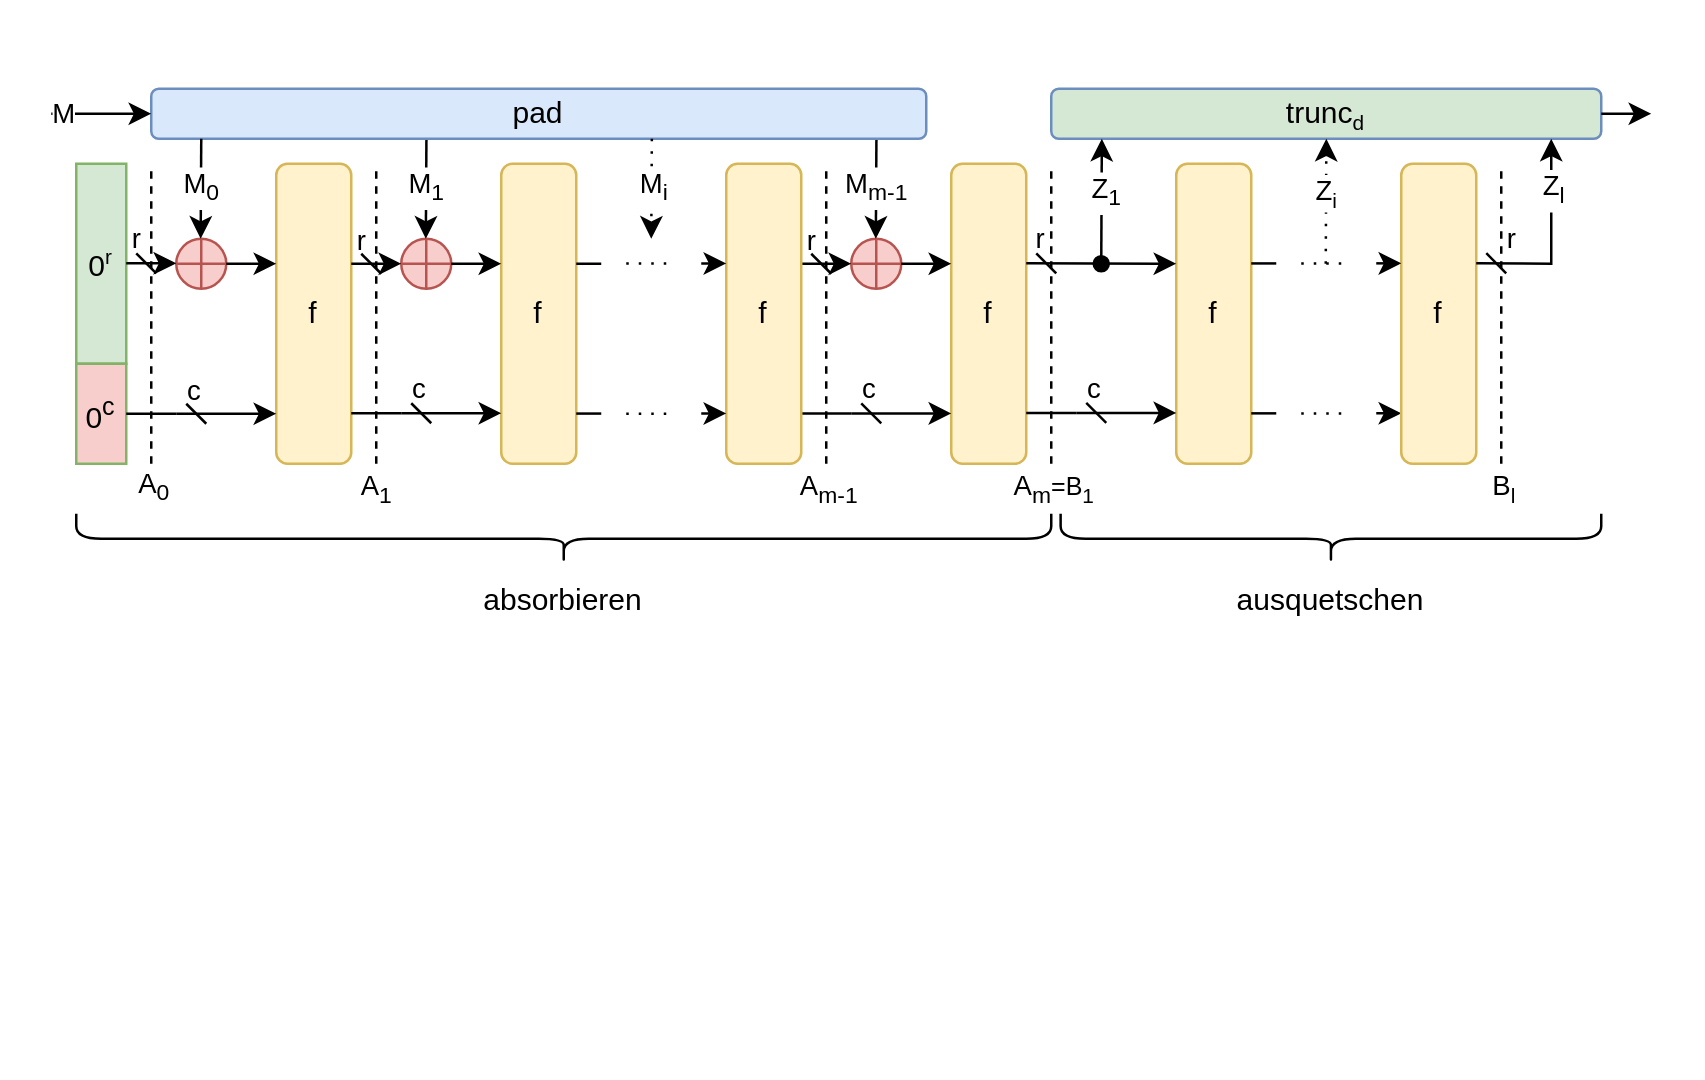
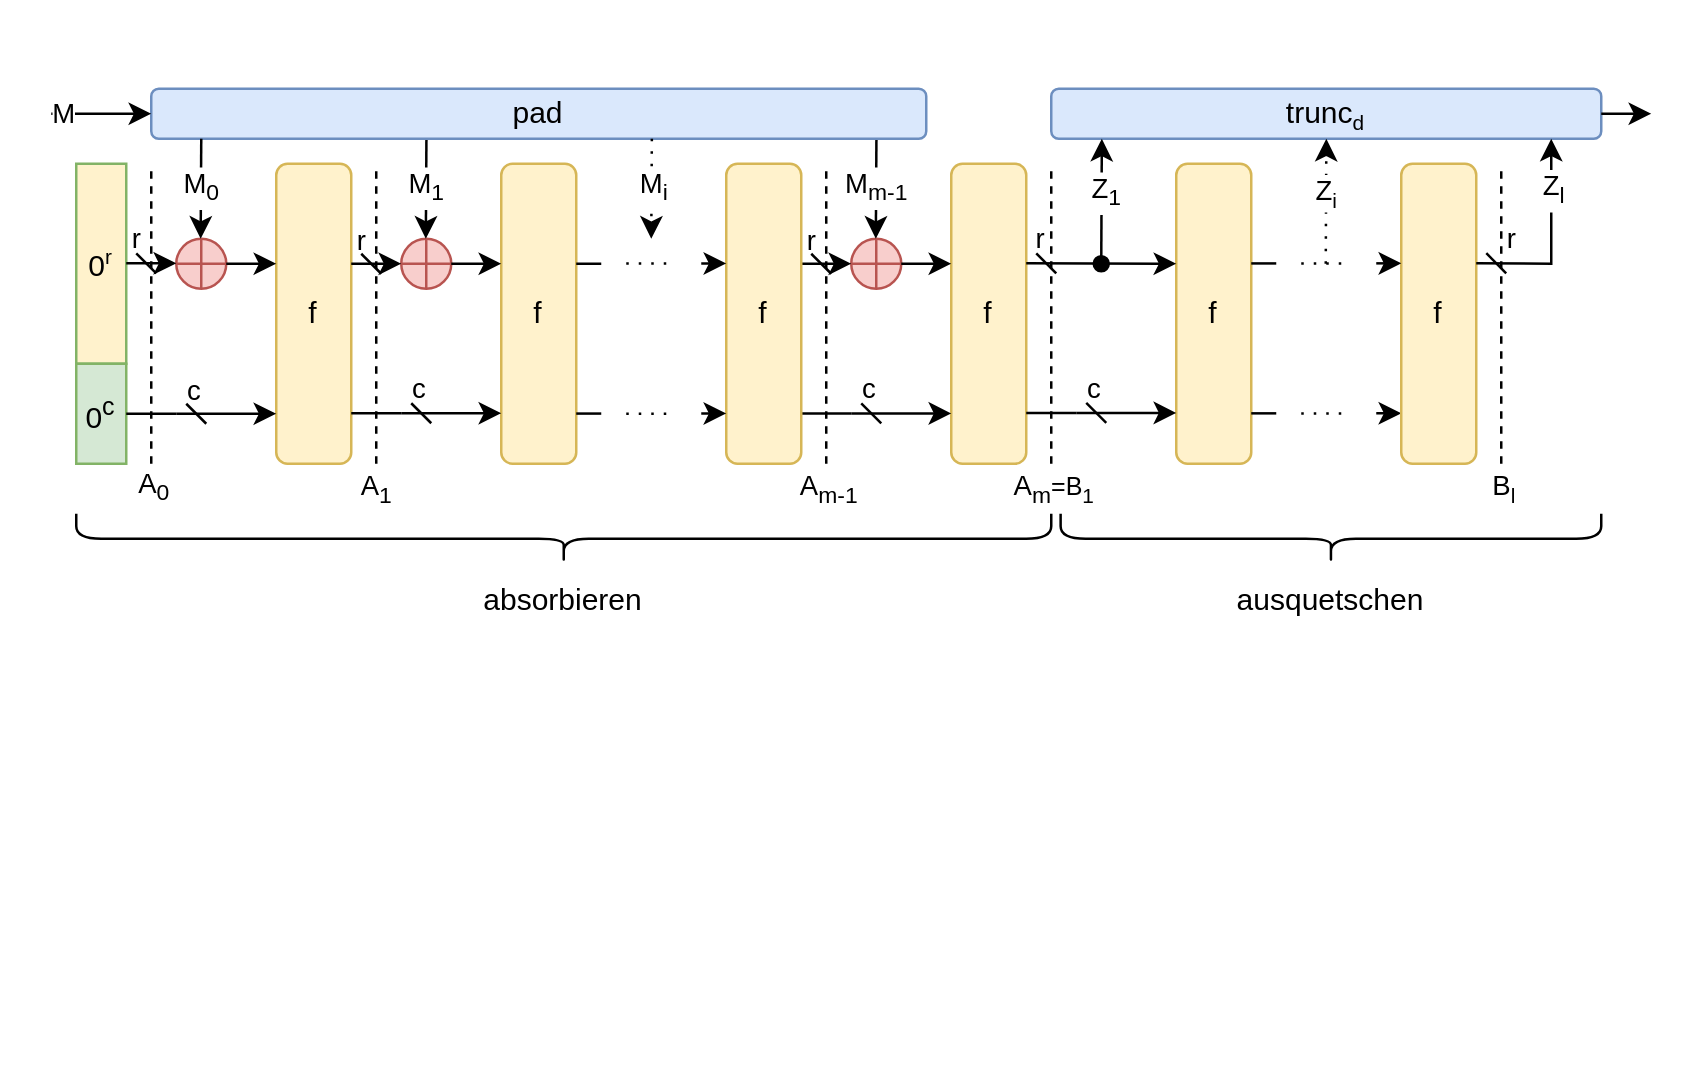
node "truncd": fillcolor #d5e8d4 -> #dae8fc
node "0r": fillcolor #d5e8d4 -> #fff2cc
node "0c": fillcolor #f8cecc -> #d5e8d4
